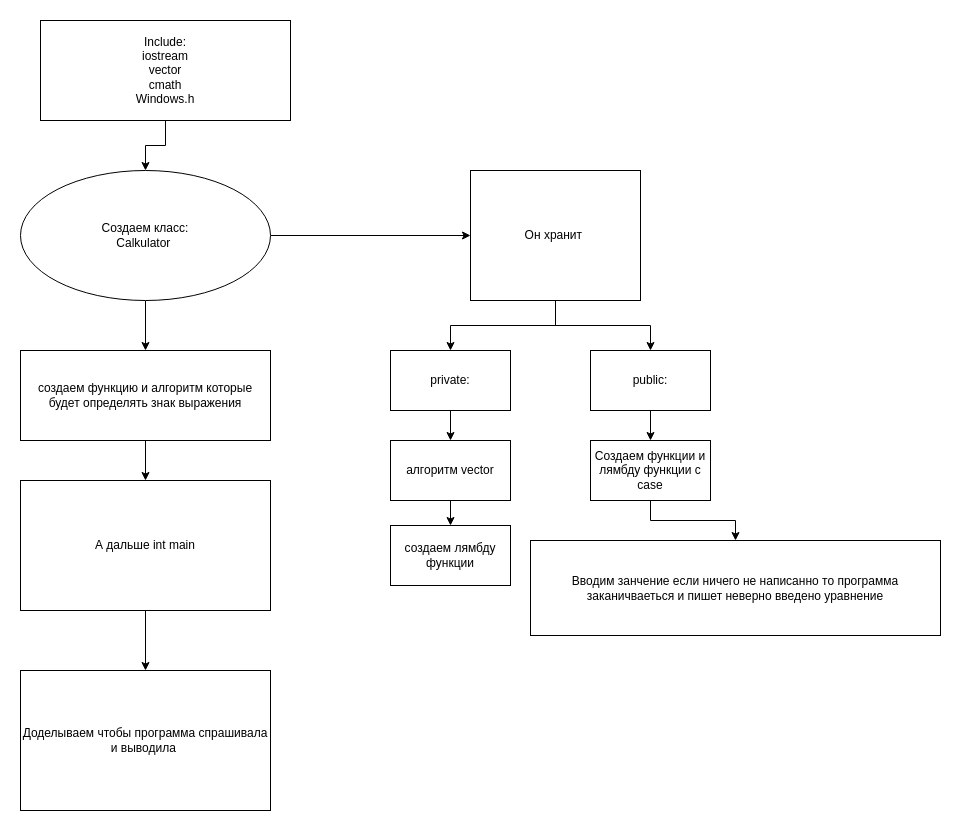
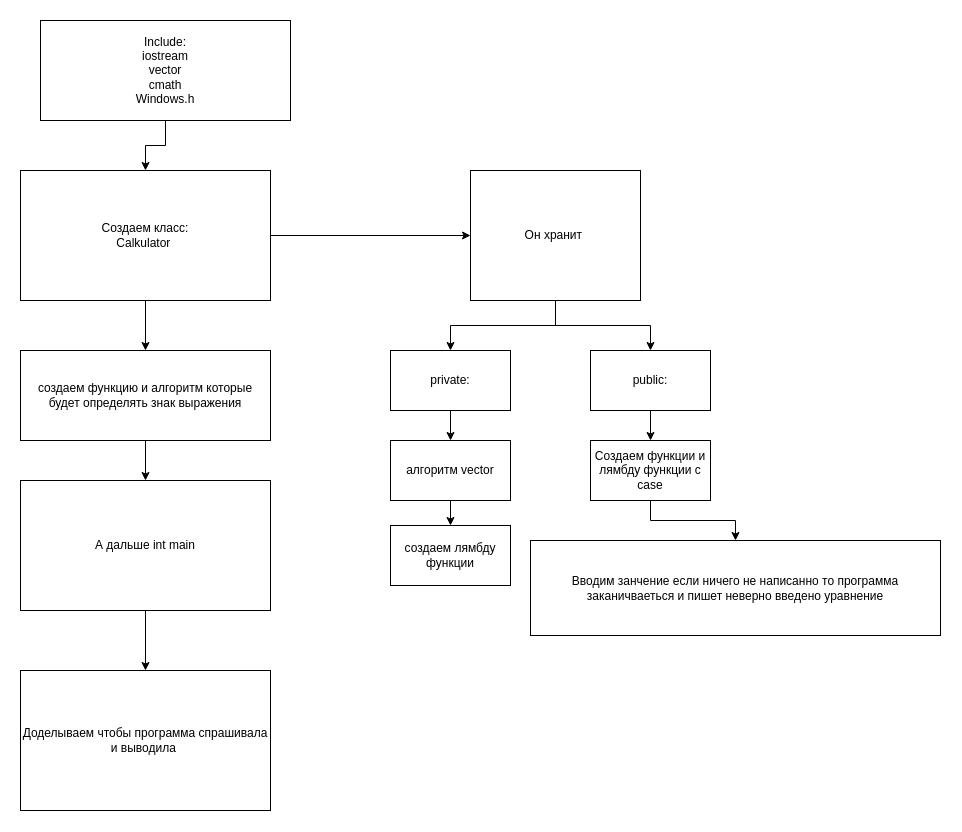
node "Создаем класс: Сalkulator": shape ellipse -> rectangle
